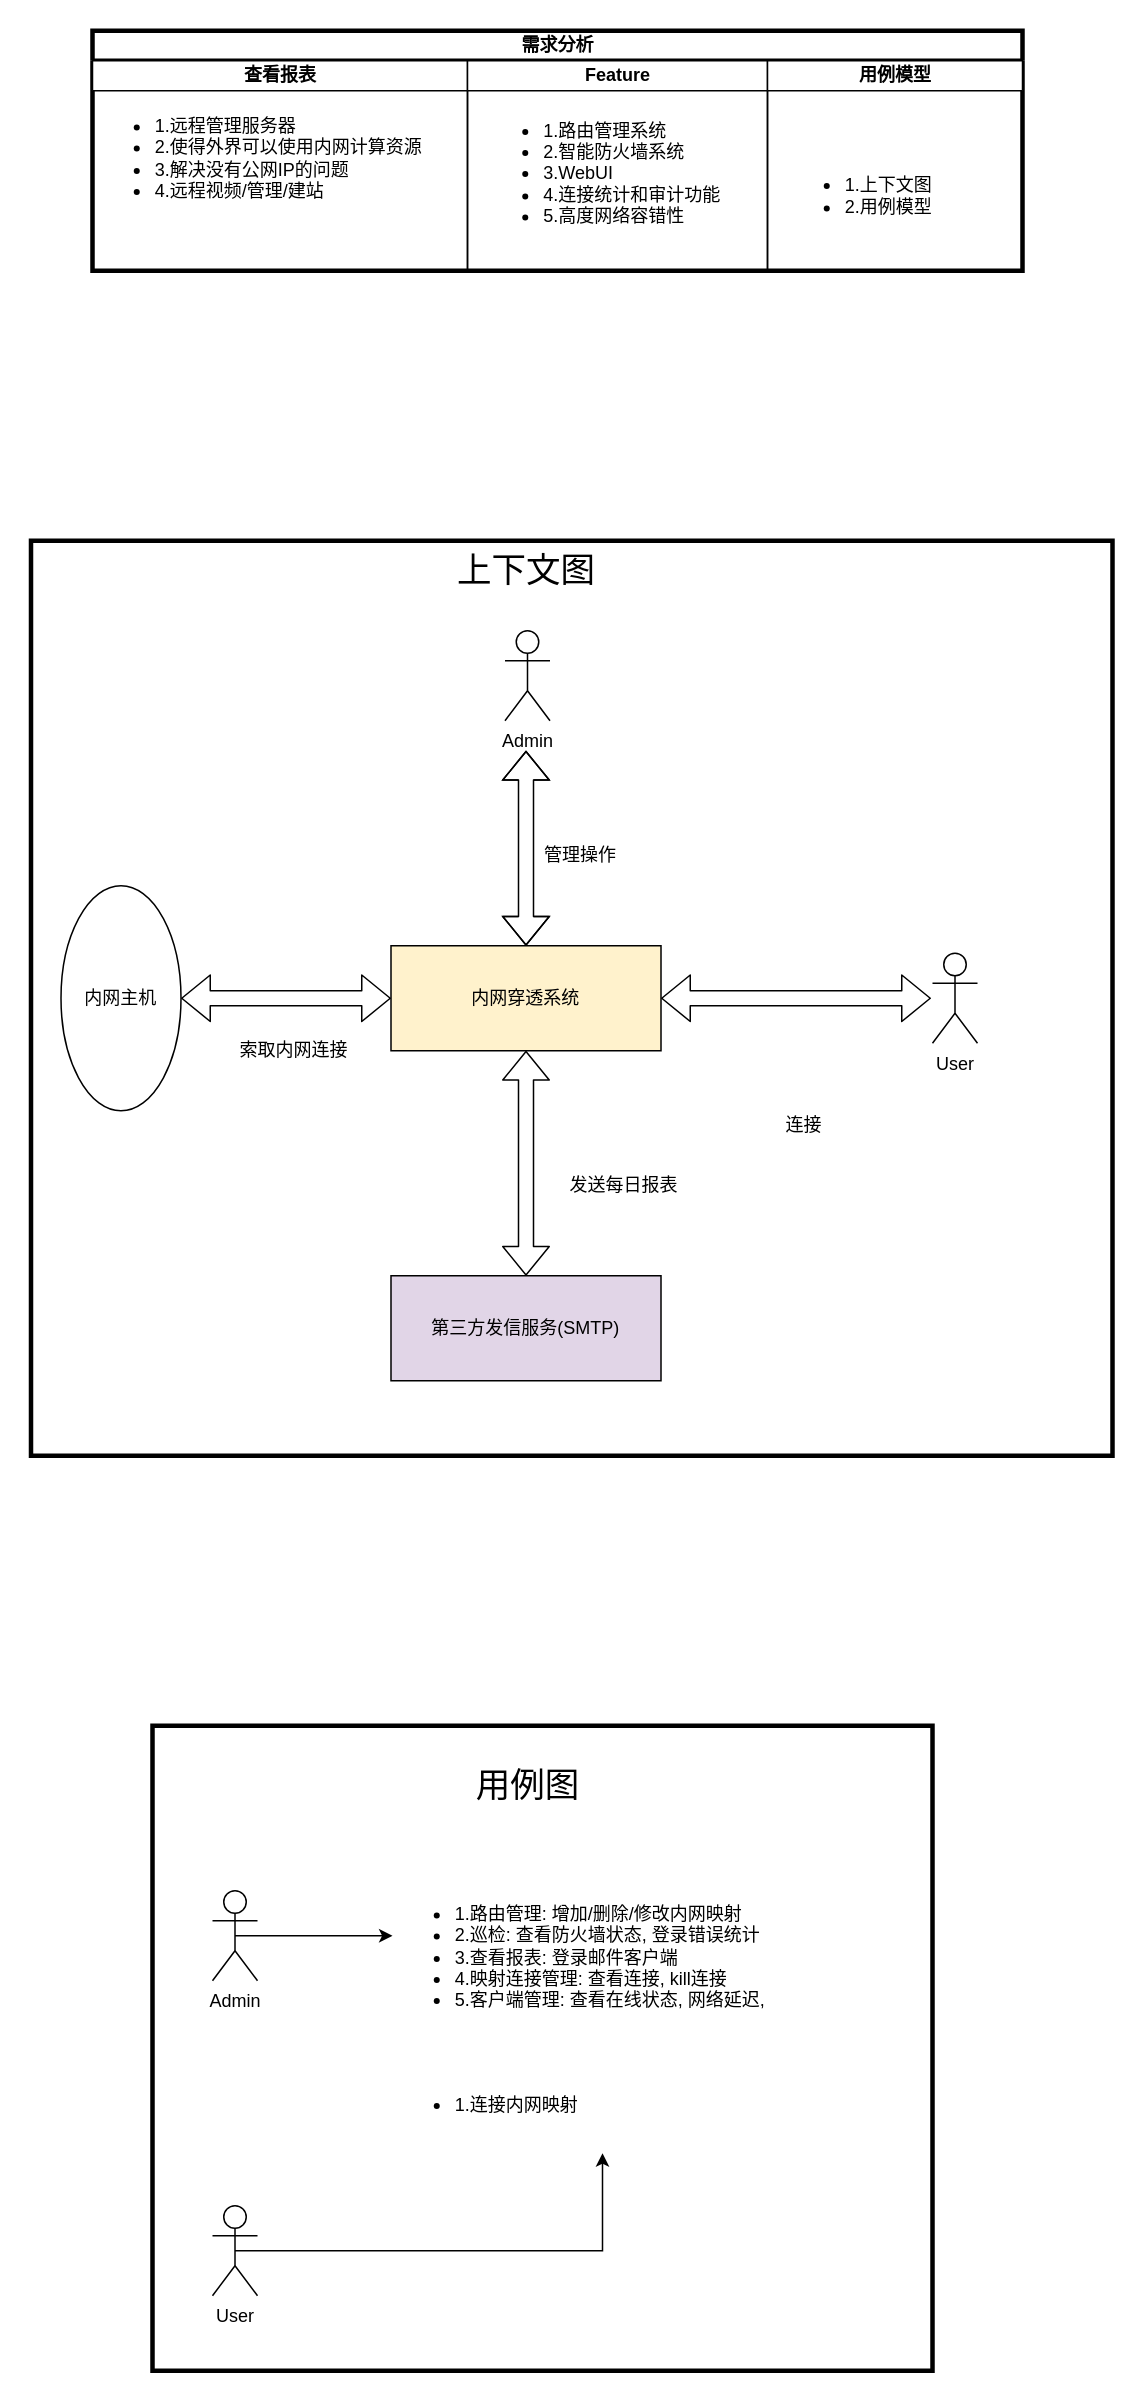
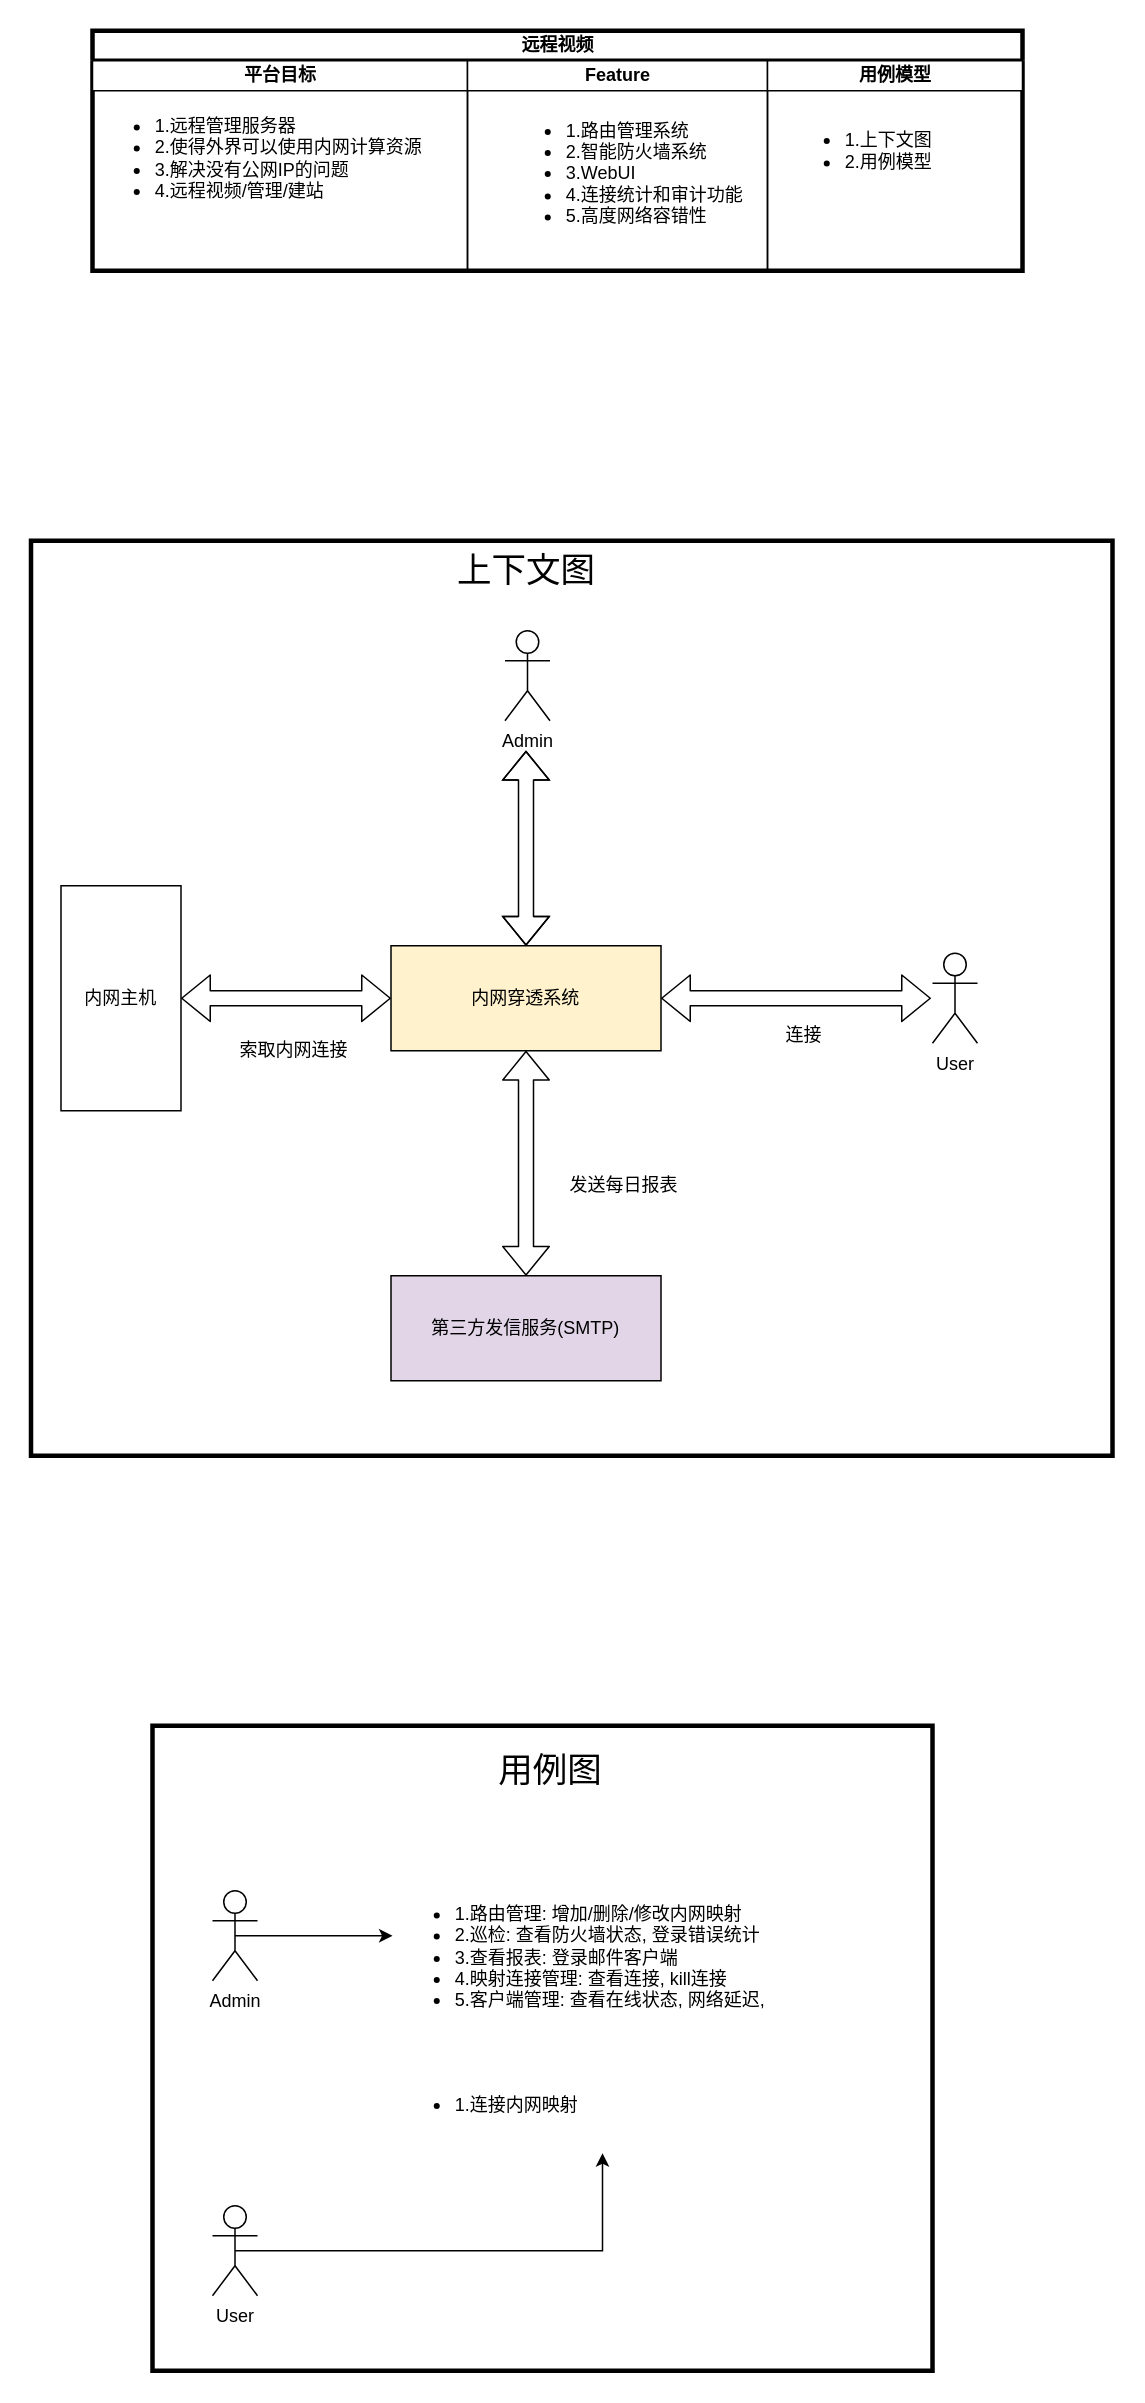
node "需求分析": label "需求分析" -> "远程视频"
node "查看报表": label "查看报表" -> "平台目标"
node "1.路由管理系统 2.智能防火墙系统 3.WebUI 4.连接统计和审计功能 5.高度网络容错性": moved (608, 173) -> (631, 173)
node "1.上下文图 2.用例模型": moved (865, 196) -> (865, 151)
node "管理操作": removed
node "内网主机": shape ellipse -> rectangle
node "连接": moved (803, 1126) -> (803, 1036)
node "用例图": moved (527, 1786) -> (550, 1771)
